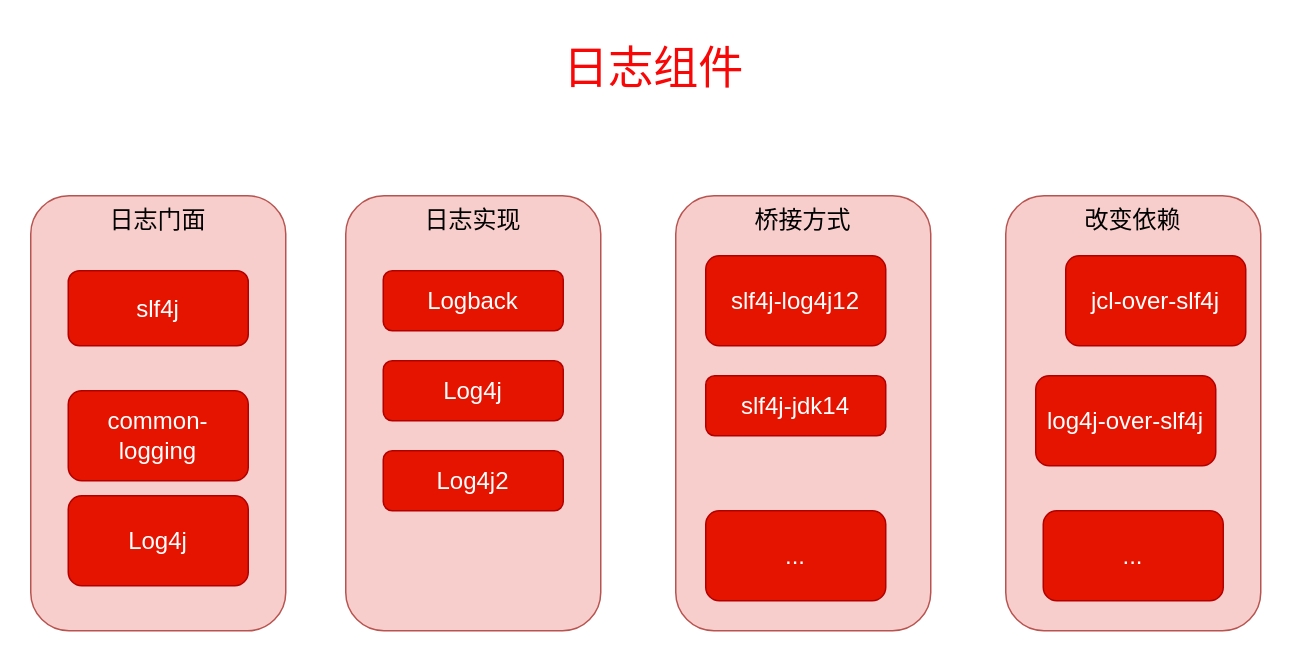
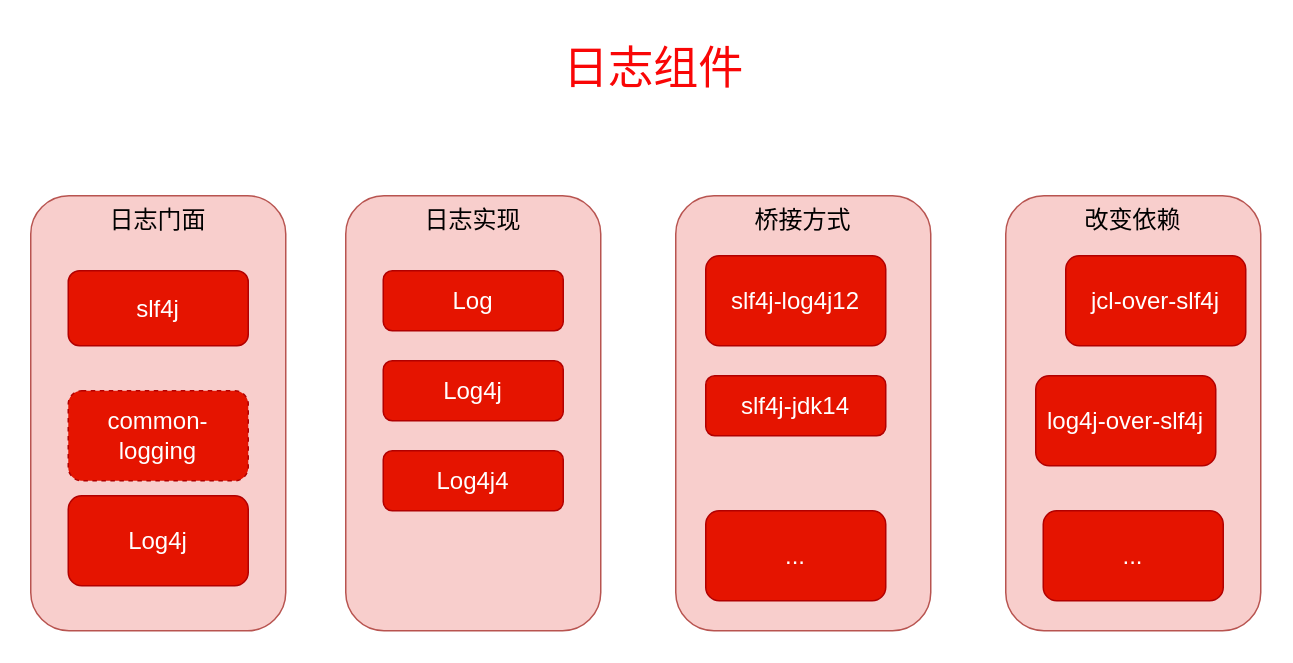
node "Logback": label "Logback" -> "Log"
node "common-logging": style solid -> dashed
node "Log4j2": label "Log4j2" -> "Log4j4"
